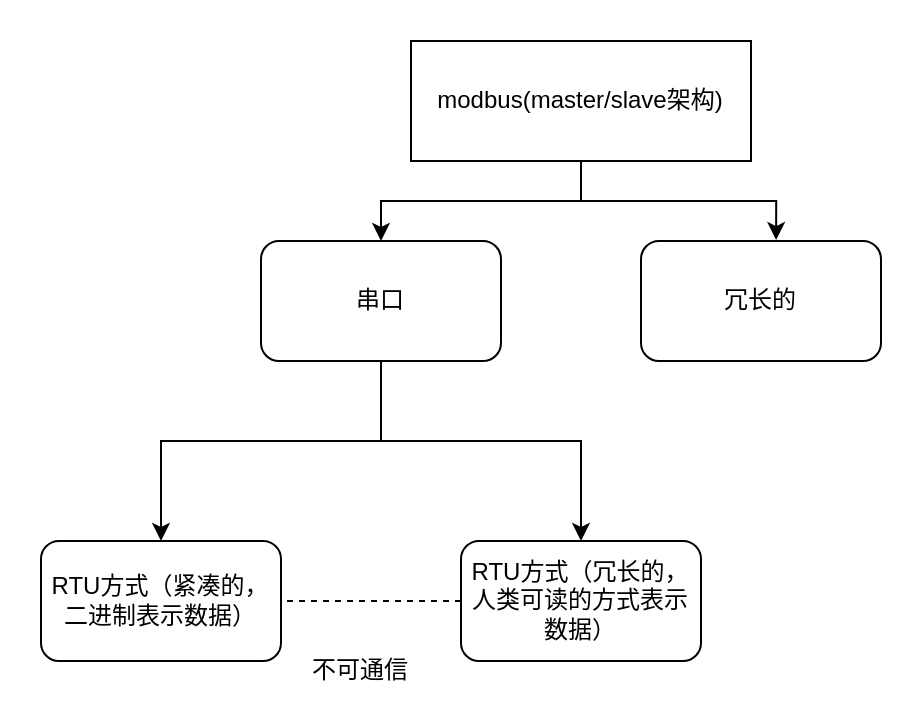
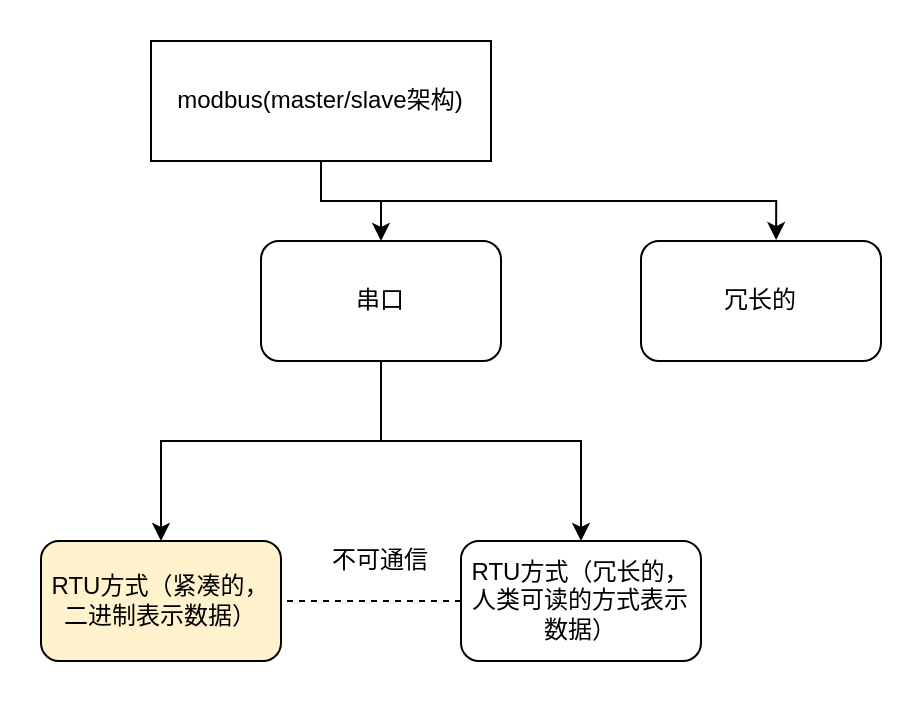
node "modbus(master/slave架构)": moved (581, 101) -> (321, 101)
node "RTU方式（紧凑的，二进制表示数据）": fillcolor #ffffff -> #fff2cc
node "不可通信": moved (361, 671) -> (381, 561)
